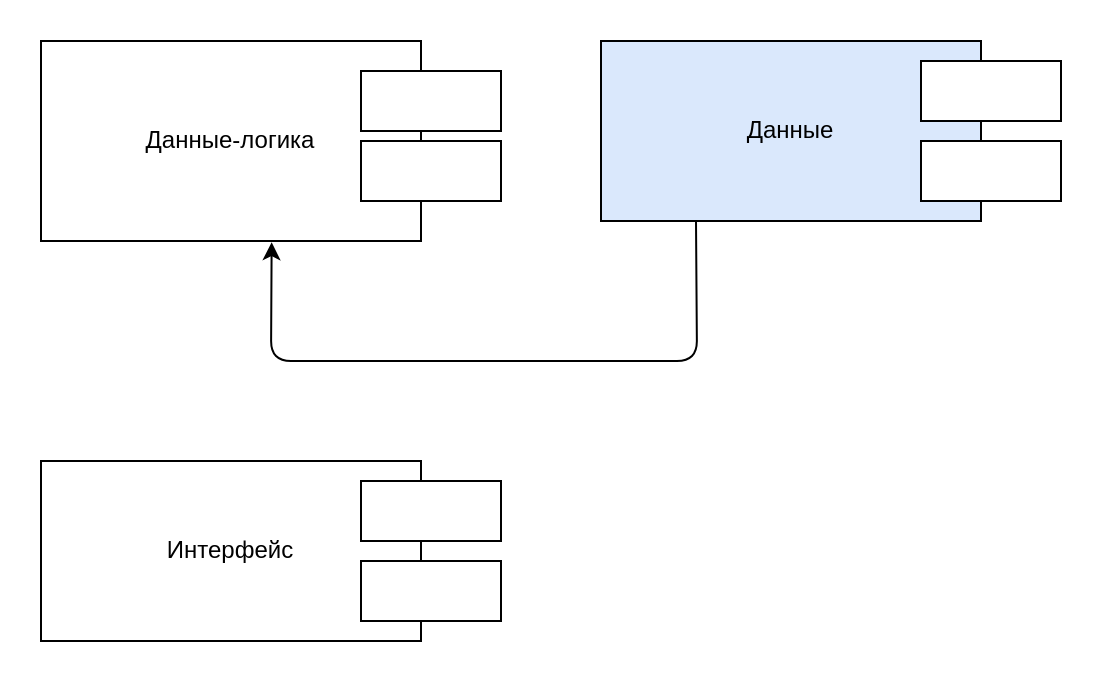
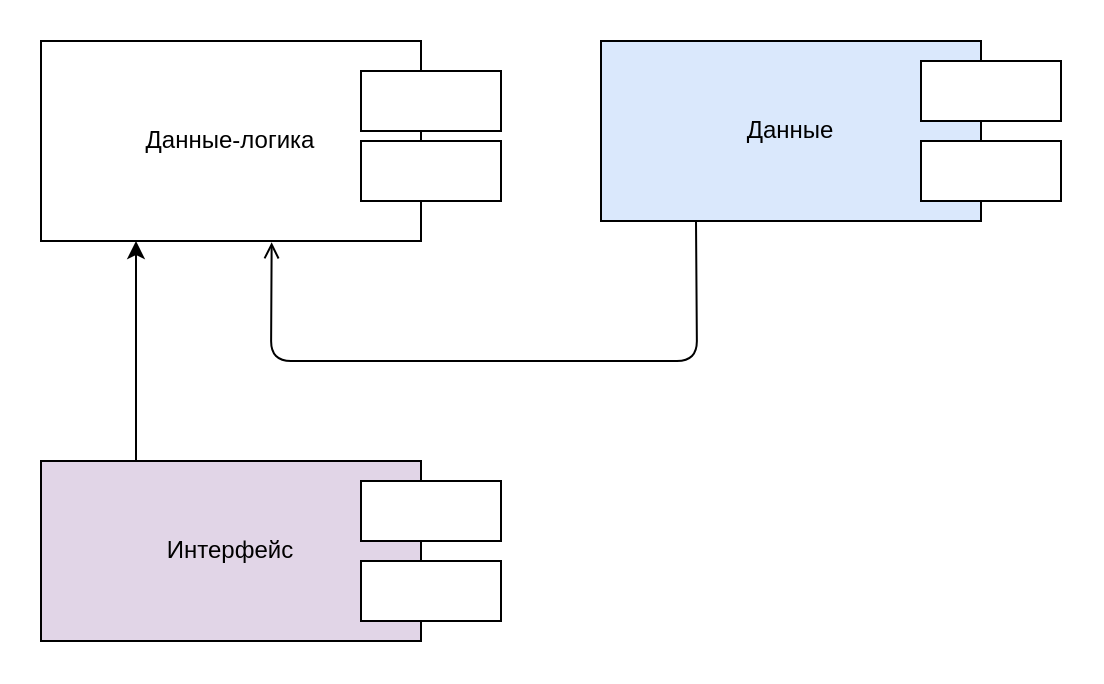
edge "Данные" -> "Данные-логика": arrowhead classic -> open
edge "Интерфейс" -> "Данные-логика": added
node "Интерфейс": fillcolor #ffffff -> #e1d5e7
